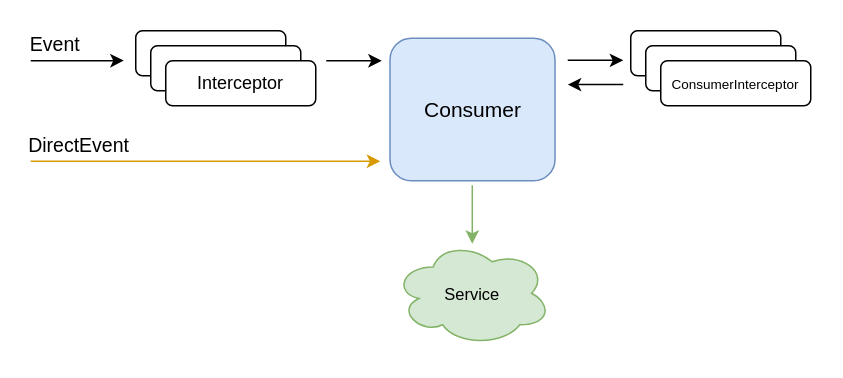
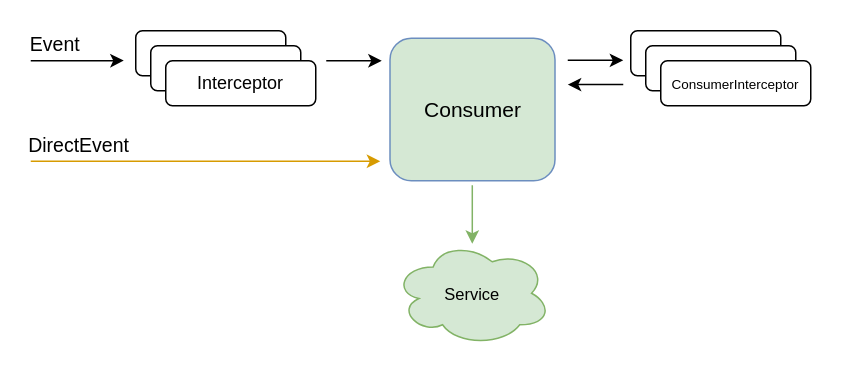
node "Consumer": fillcolor #dae8fc -> #d5e8d4
